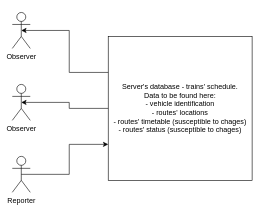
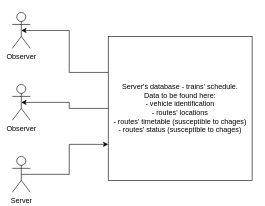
node "Reporter": label "Reporter" -> "Server"
